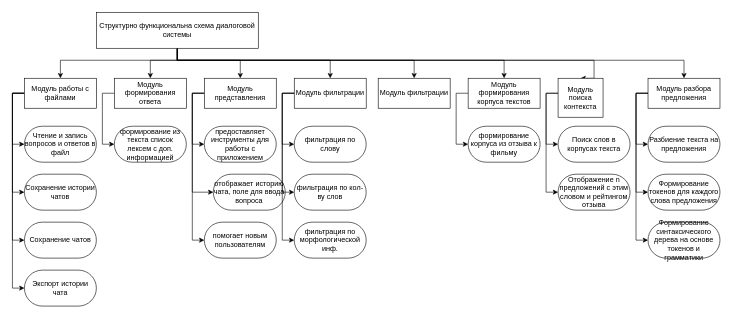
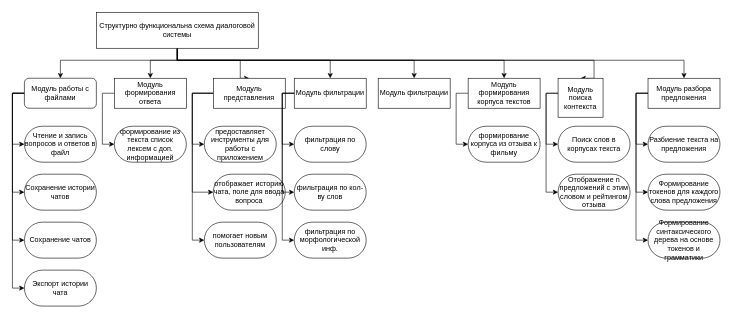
node "Модуль работы с файлами": shape rectangle -> rounded rectangle
node "Модуль представления": moved (240, 93) -> (249, 93)
